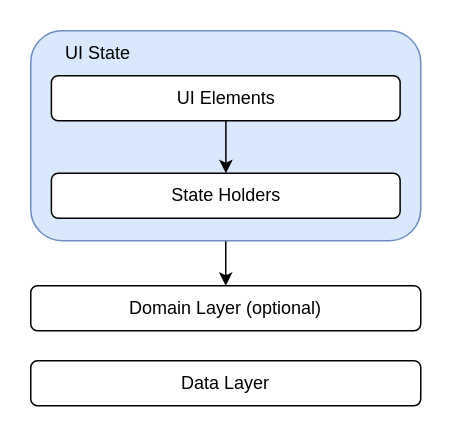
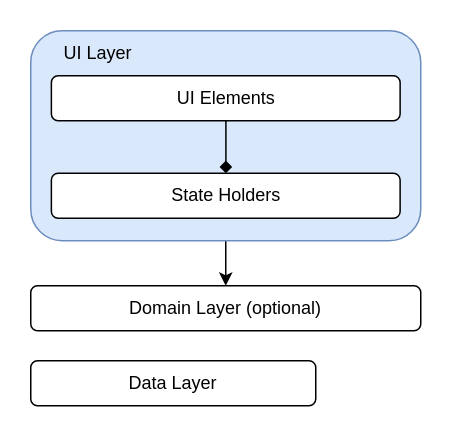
node "UI State": label "UI State" -> "UI Layer"
edge "UI Elements" -> "State Holders": arrowhead classic -> diamond
node "Data Layer": size 390x45 -> 285x45
